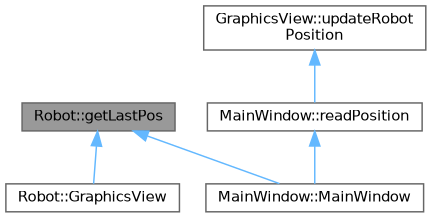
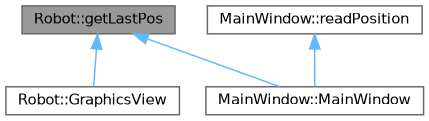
node "GraphicsView::updateRobot Position": removed
